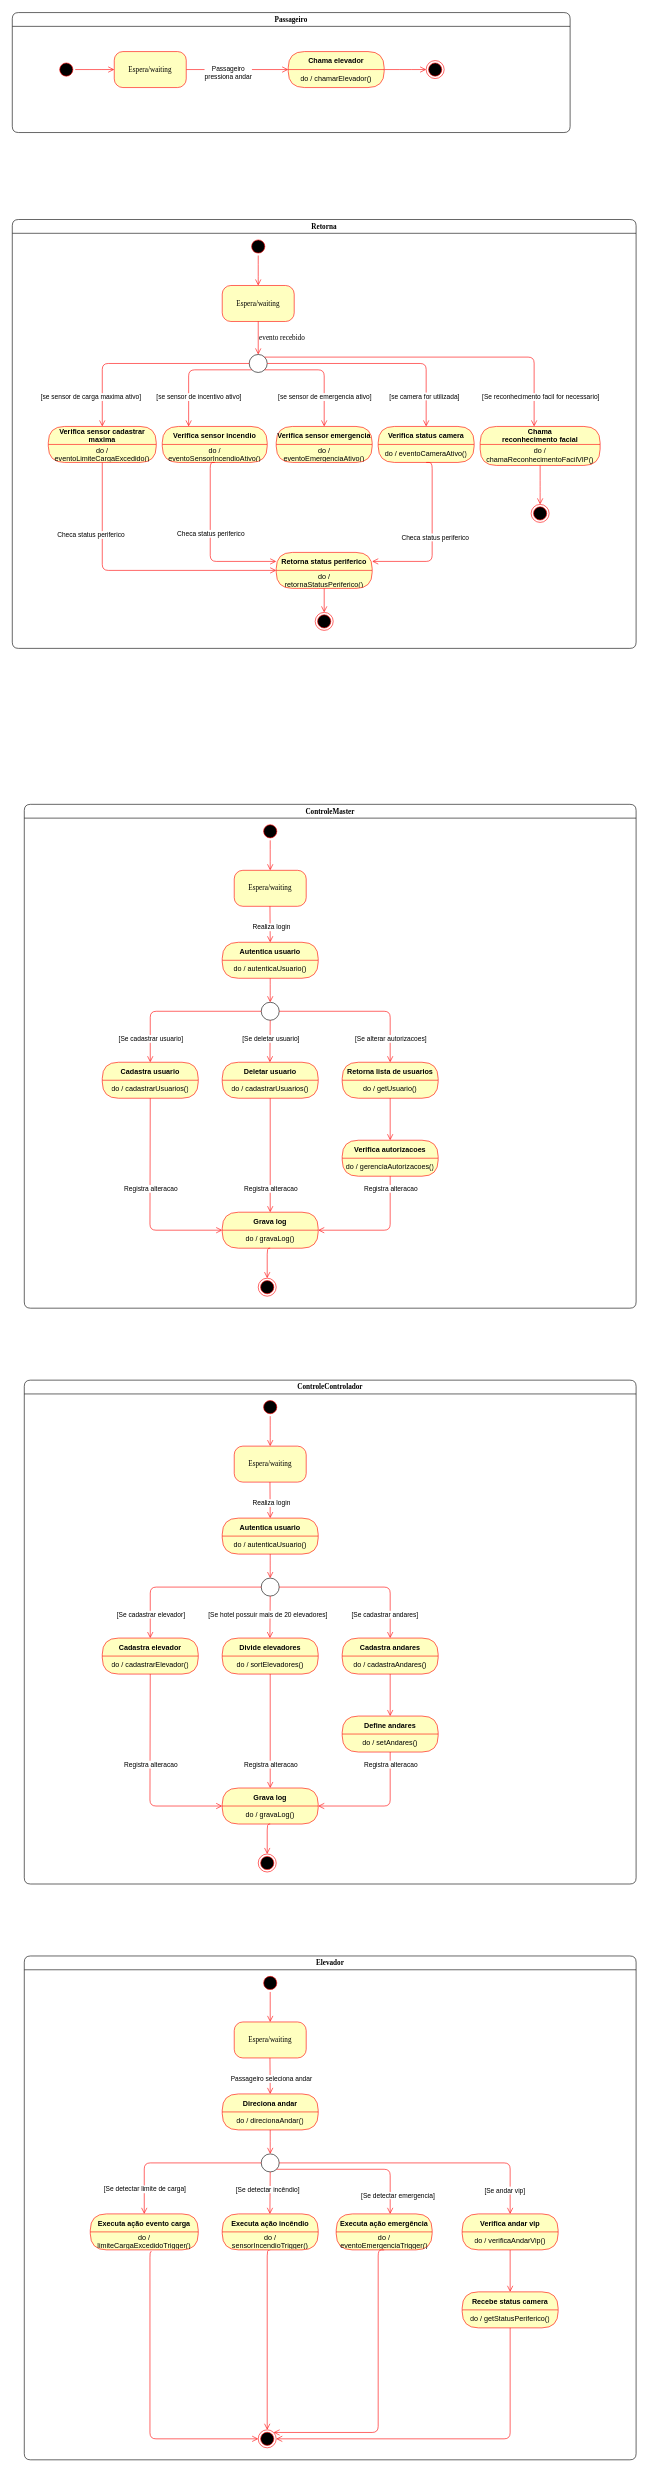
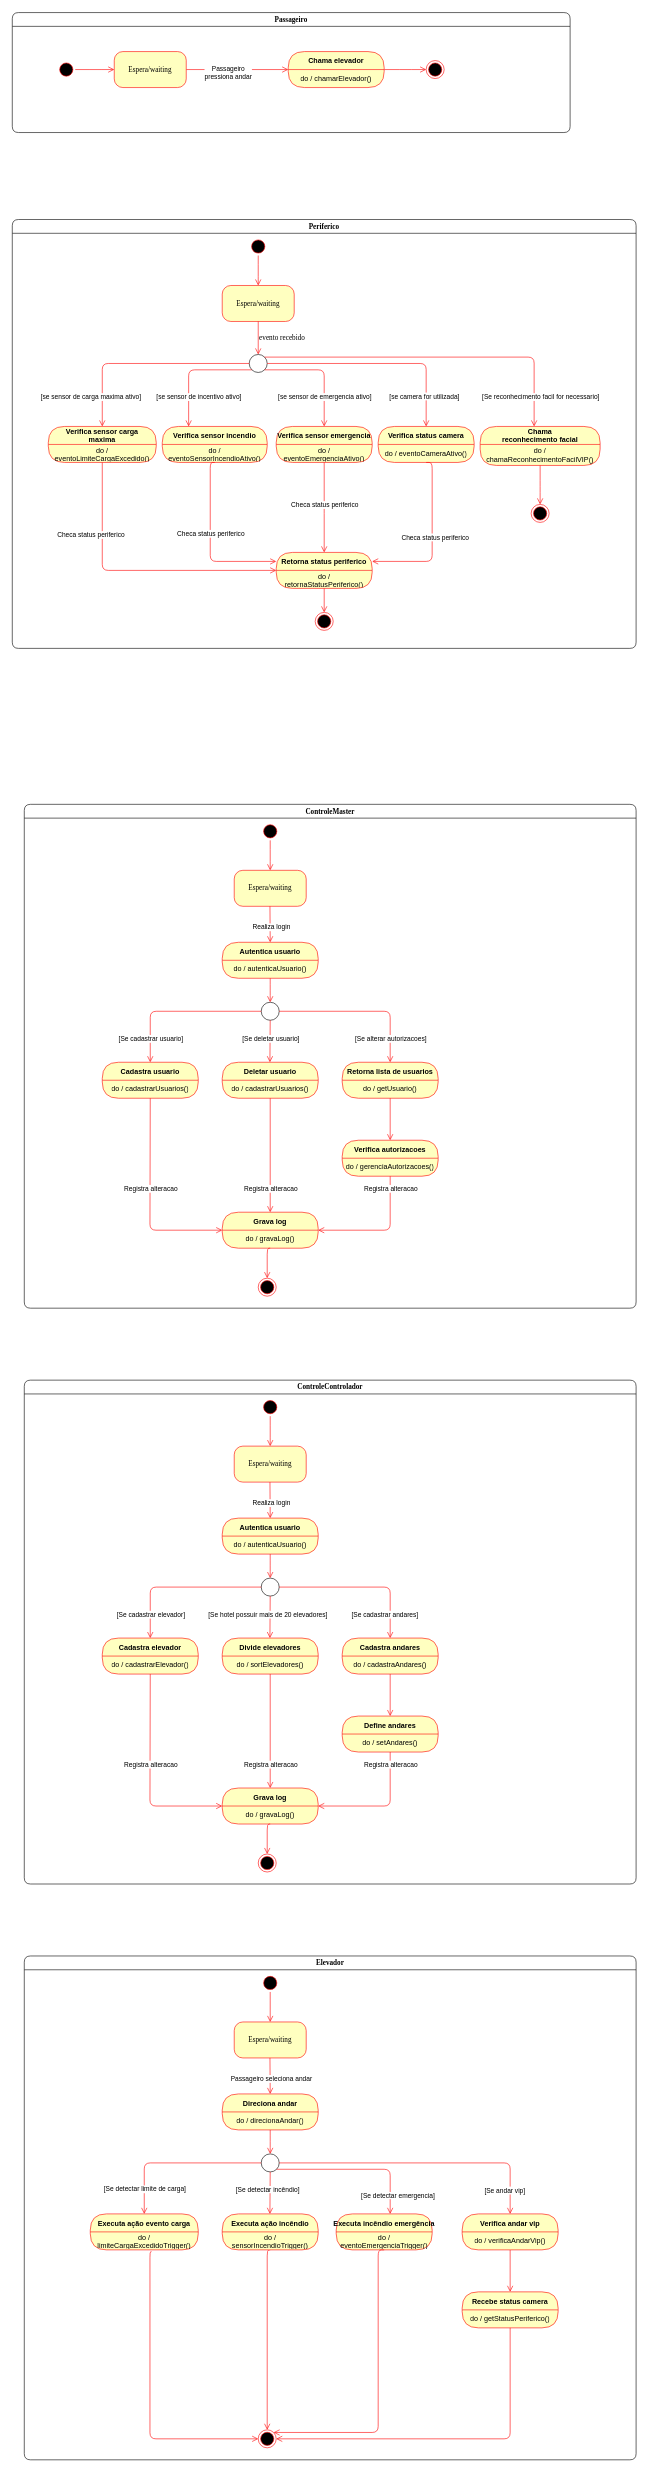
node "Retorna": label "Retorna" -> "Periferico"
node "Verifica sensor cadastrar maxima": label "Verifica sensor cadastrar maxima" -> "Verifica sensor carga maxima"
edge "do / eventoEmergenciaAtivo()" -> "Retorna status periferico": added, label "Checa status periferico"
node "Executa ação emergência": label "Executa ação emergência" -> "Executa incêndio emergência"
